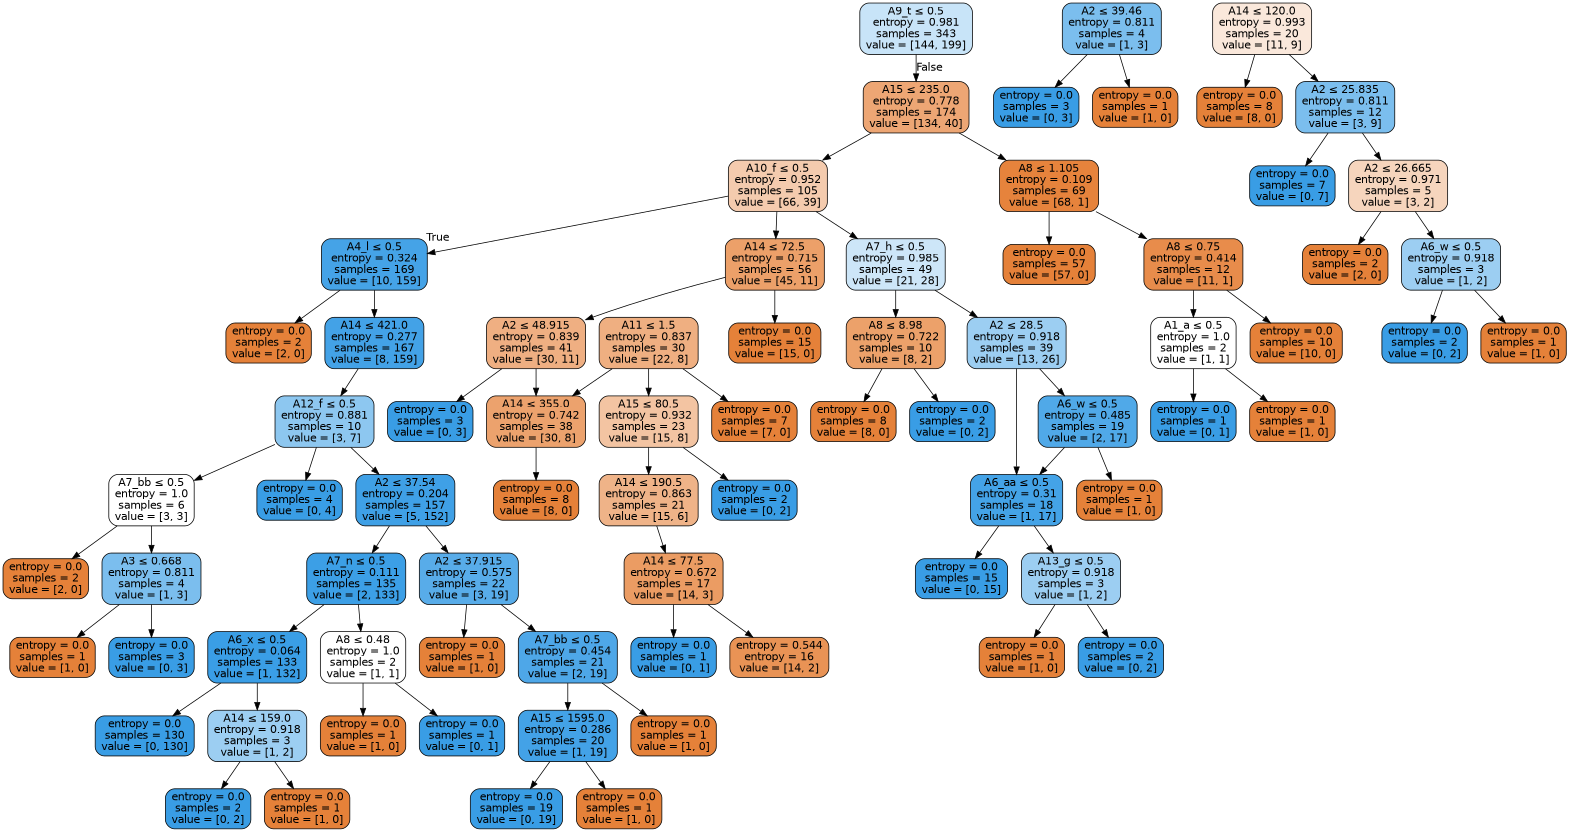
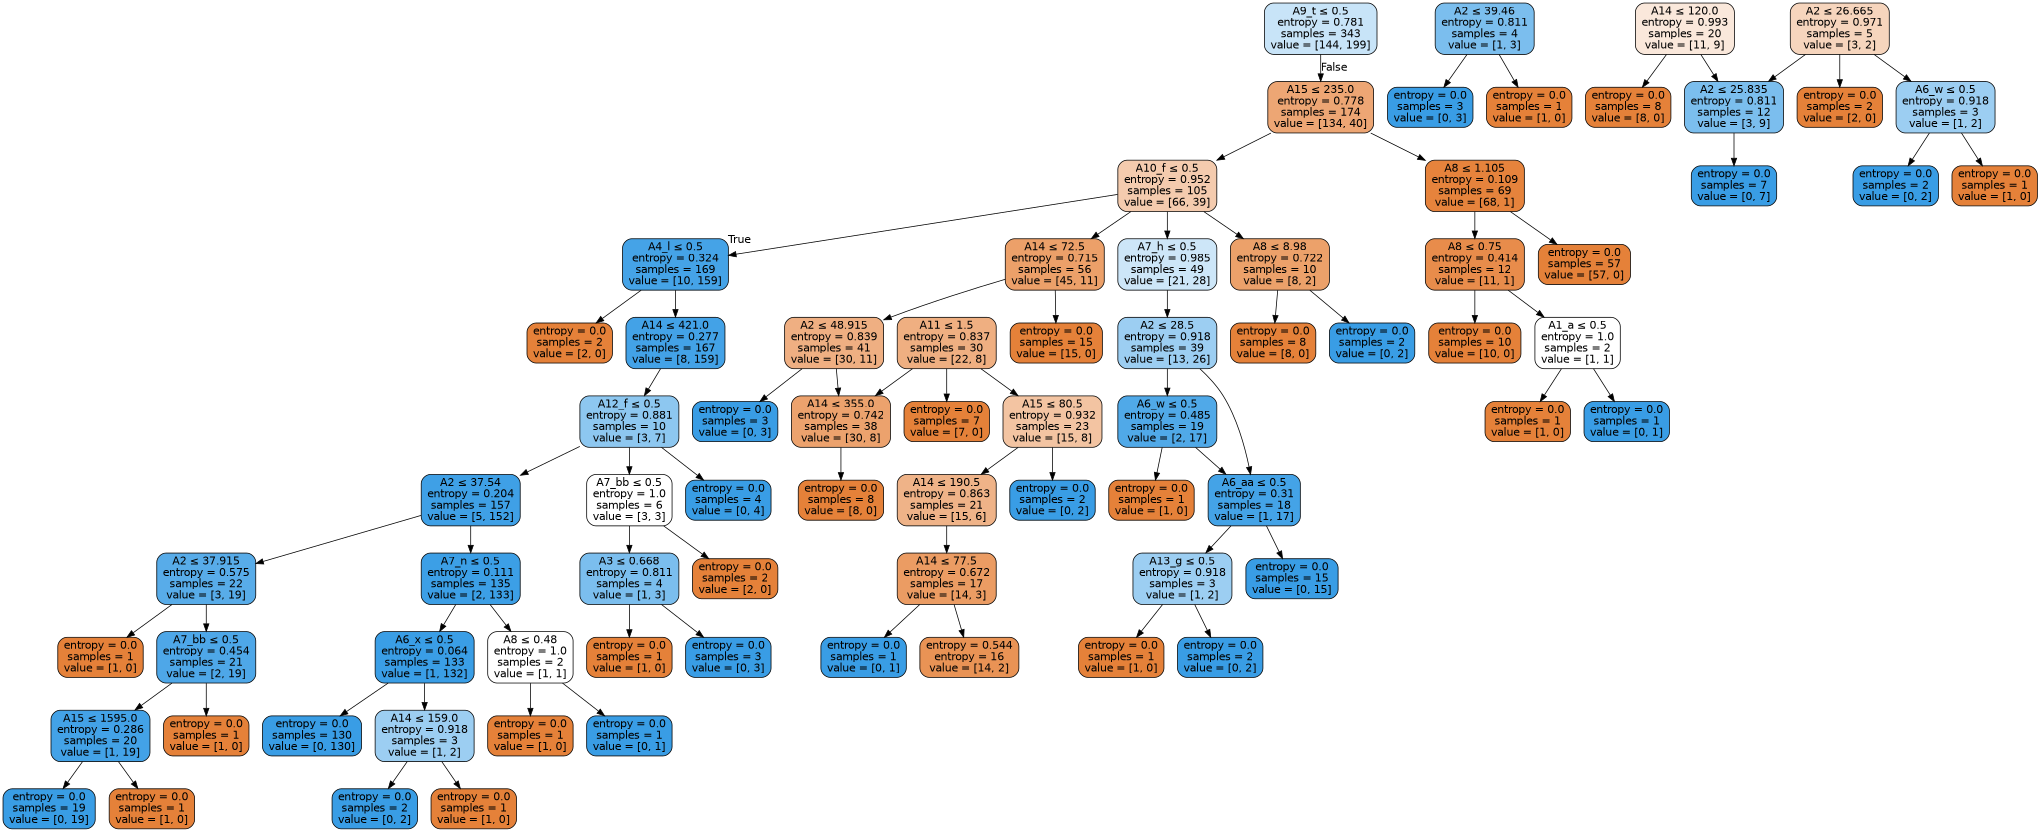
node "A9_t ≤ 0.5": text "entropy = 0.981" -> "entropy = 0.781"
edge "A2 ≤ 25.835" -> "A2 ≤ 26.665": reversed
edge "A7_h ≤ 0.5" -> "A8 ≤ 8.98": now "A10_f ≤ 0.5" -> "A8 ≤ 8.98"
